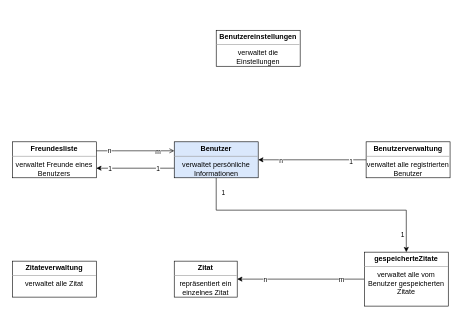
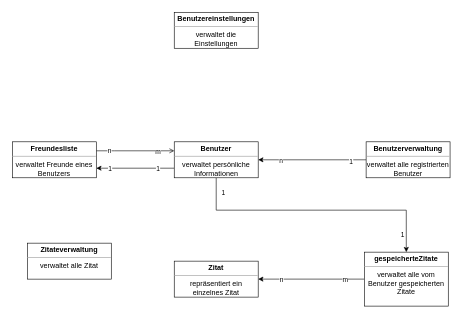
node "Benutzereinstellungen verwaltet die Einstellungen": moved (258, 48) -> (216, 30)
node "Benutzer verwaltet persönliche Informationen": fillcolor #dae8fc -> #ffffff
node "Zitateverwaltung verwaltet alle Zitat": moved (54, 279) -> (69, 261)
node "Zitat repräsentiert ein einzelnes Zitat": size 63x36 -> 84x36
